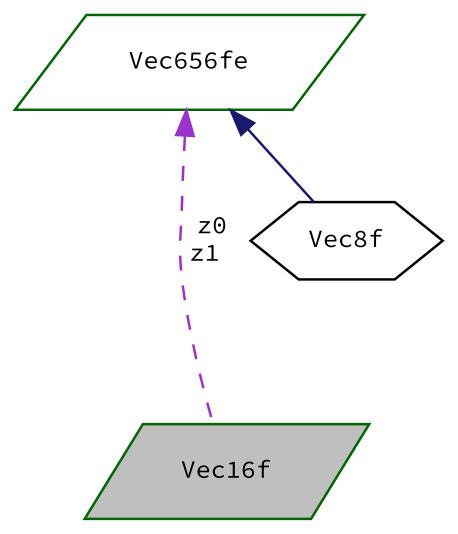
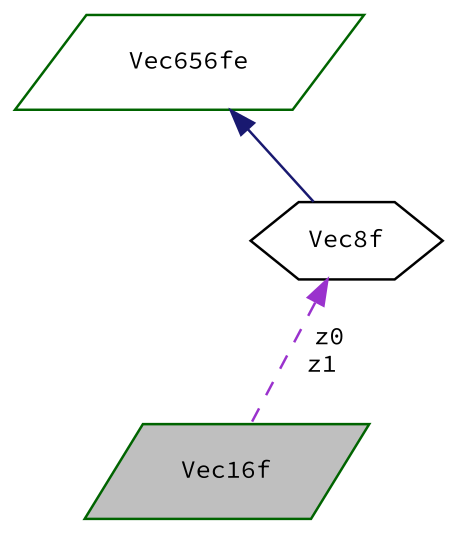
edge "Vec16f" -> "Vec656fe": now "Vec16f" -> "Vec8f"
